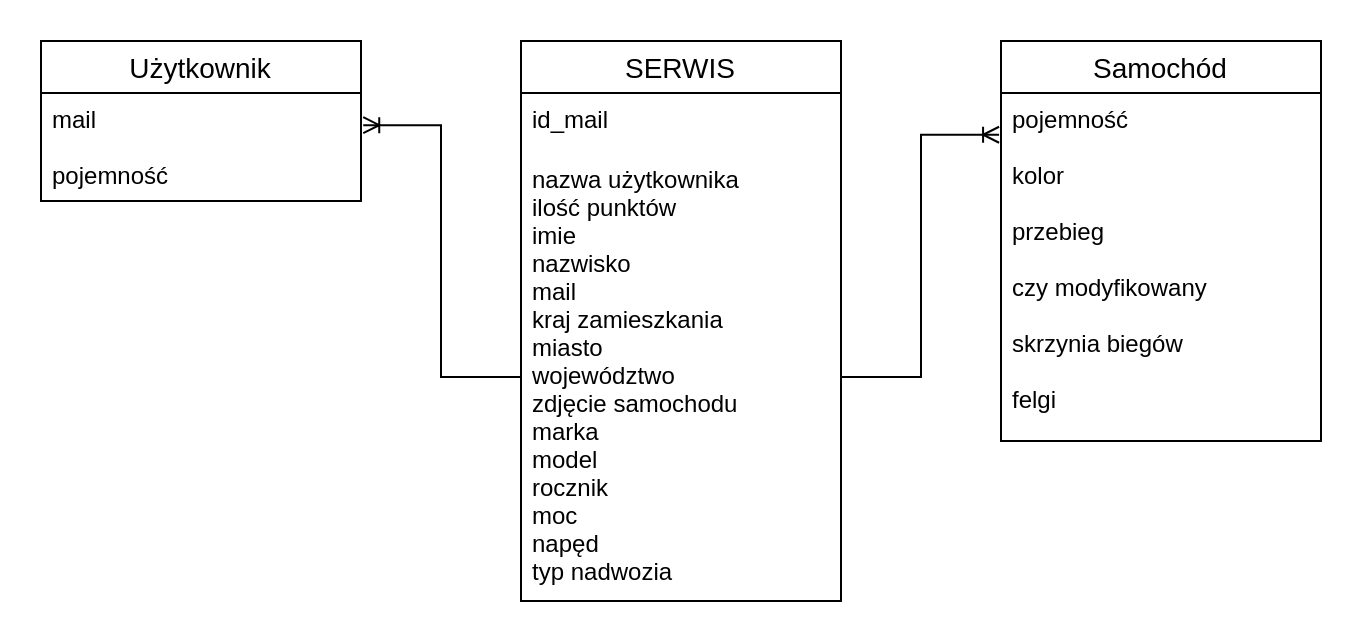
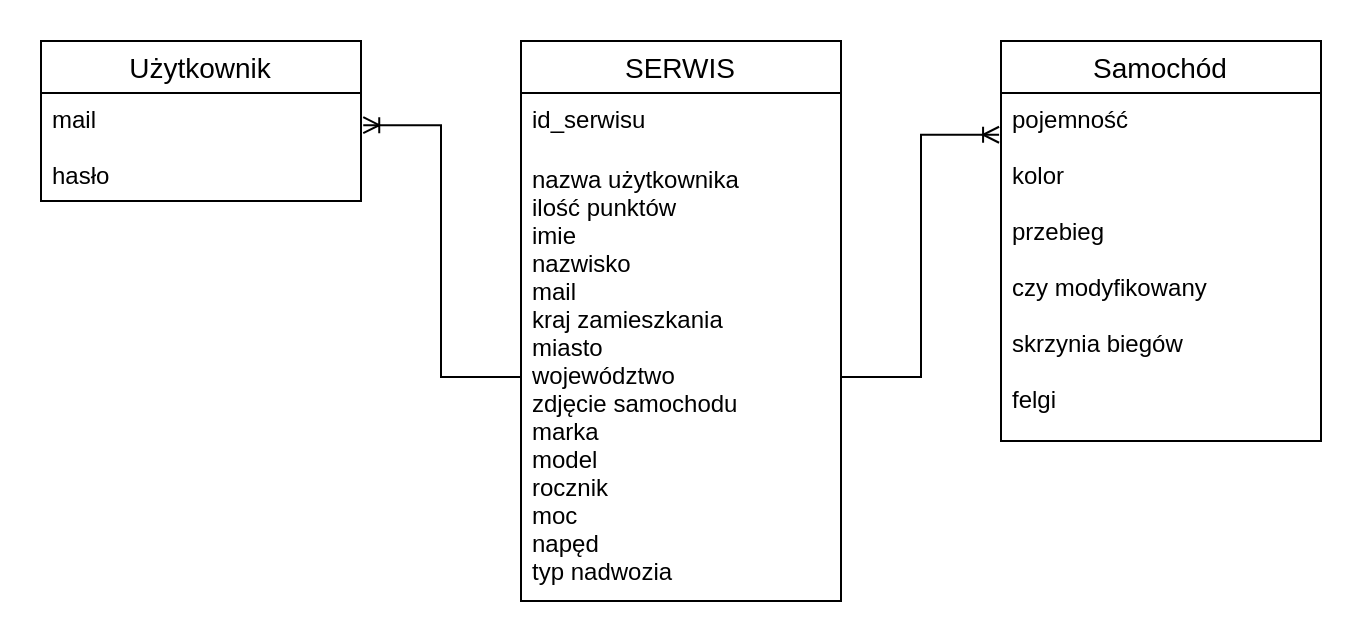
node "mail pojemność": label "mail pojemność" -> "mail hasło"
node "id_mail": label "id_mail" -> "id_serwisu"
